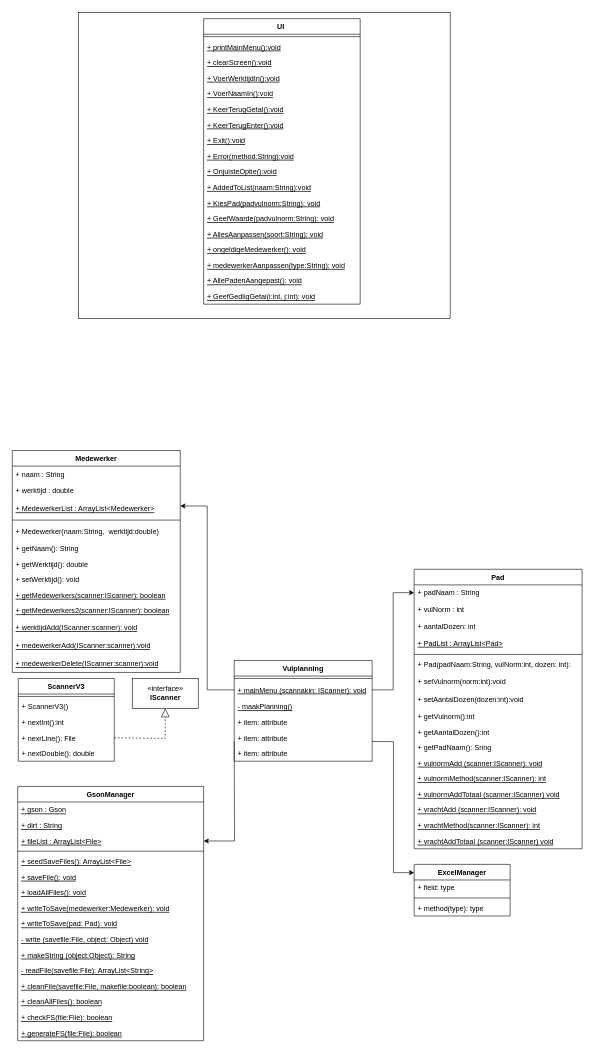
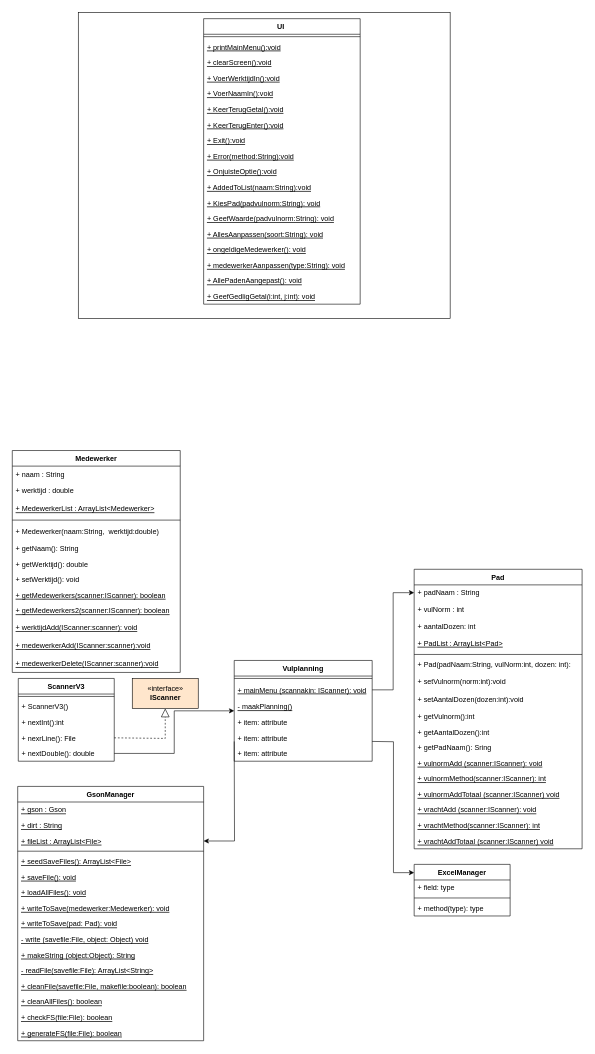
edge "+ mainMenu (scannakin: IScanner): void" -> "Medewerker": removed
node "«interface» IScanner": fillcolor #ffffff -> #ffe6cc
edge "+ nextDouble(): double" -> "Vulplanning": added
